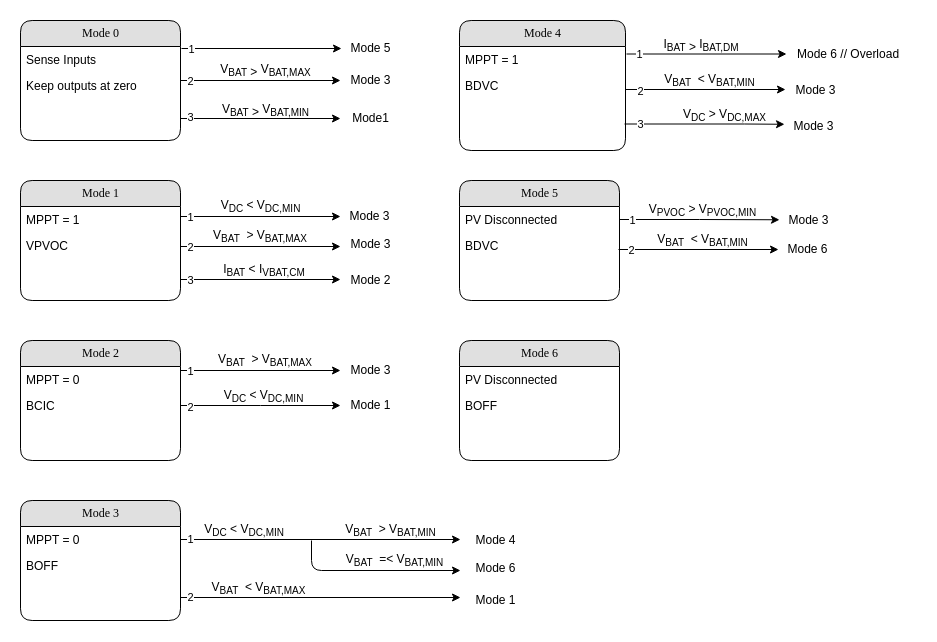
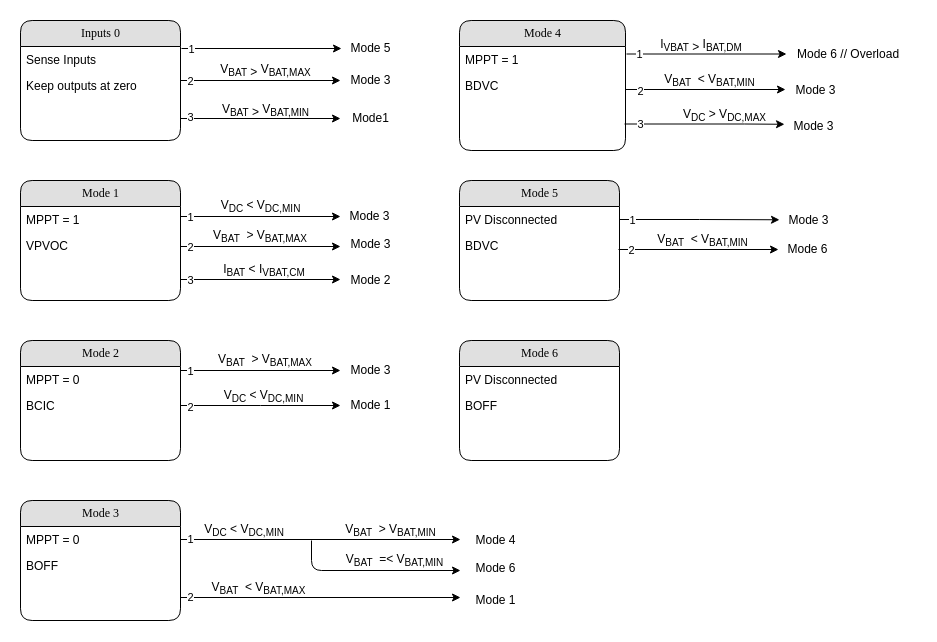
node "Mode 0": label "Mode 0" -> "Inputs 0"
node "IBAT > IBAT,DM": label "IBAT > IBAT,DM" -> "IVBAT > IBAT,DM"
node "VPVOC > VPVOC,MIN": removed
